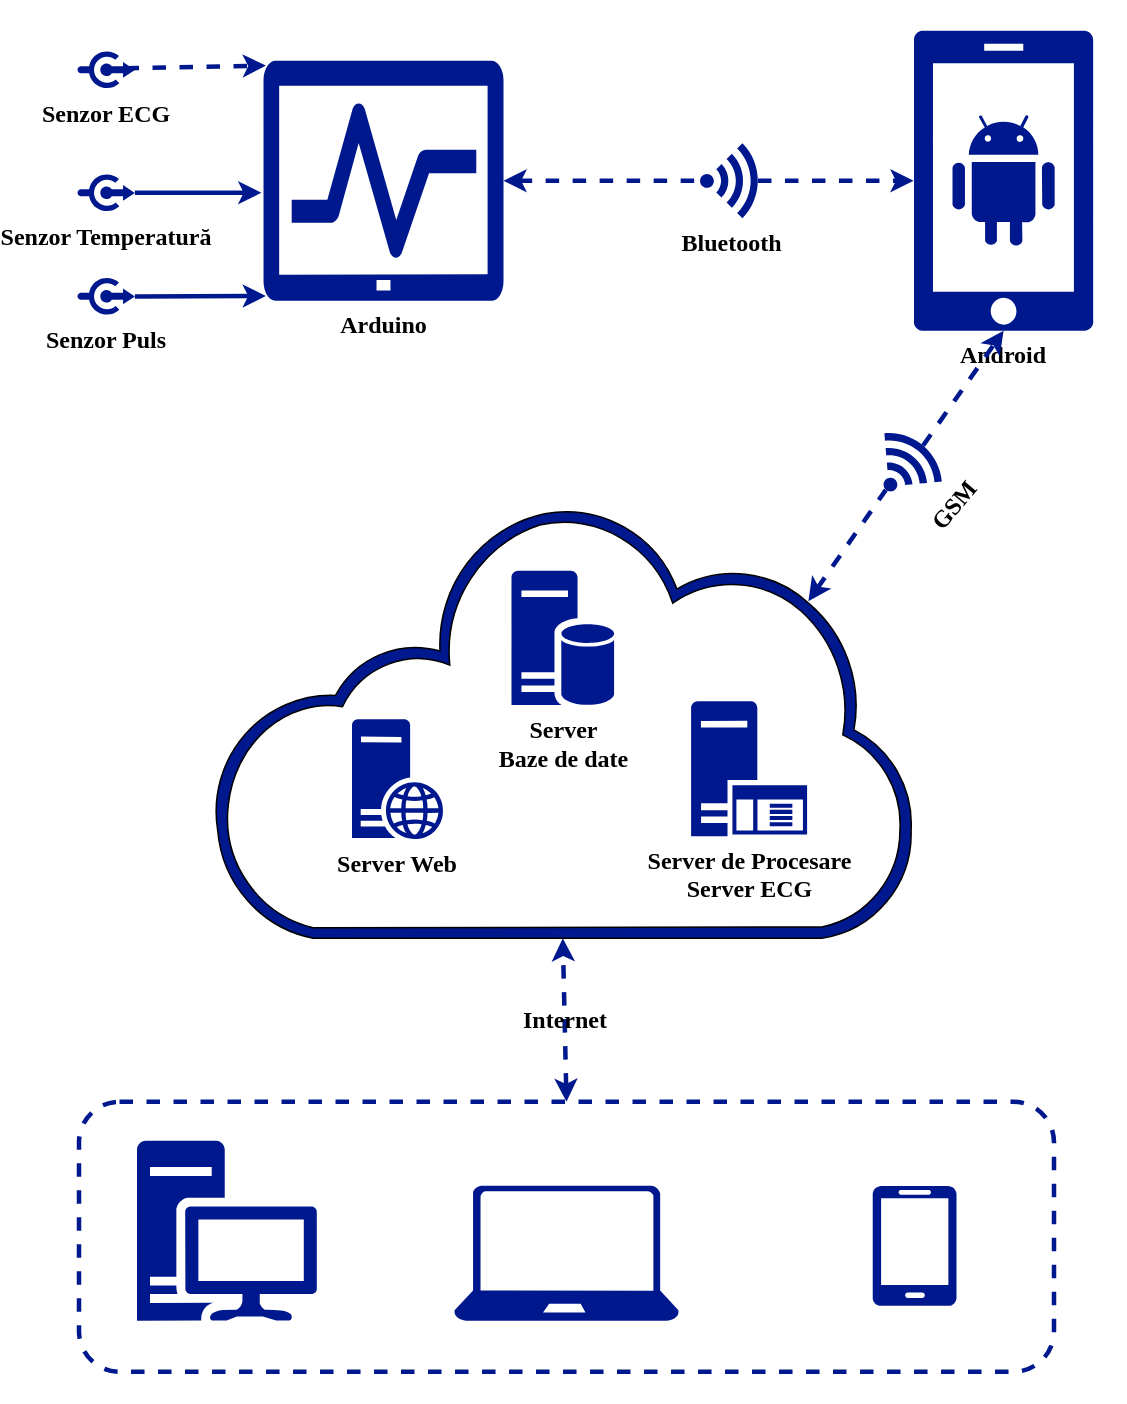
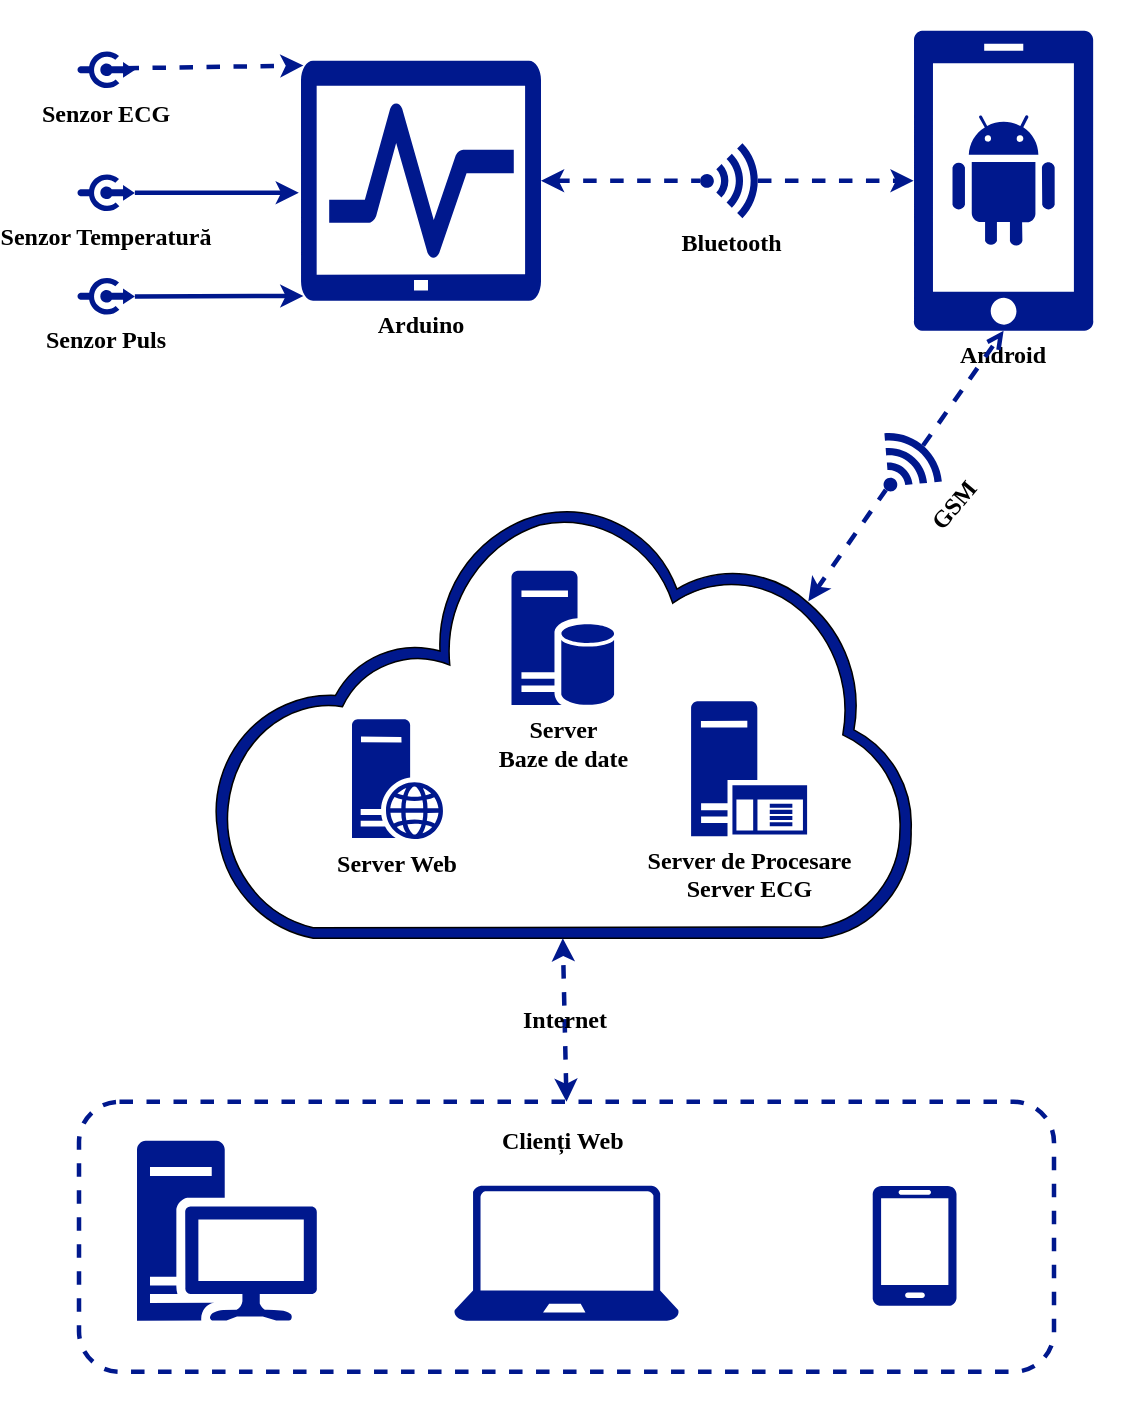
node "Arduino": moved (383, 181) -> (421, 181)
edge "GSM" -> "Android": arrowhead classic -> open
node "Clienți Web": added
